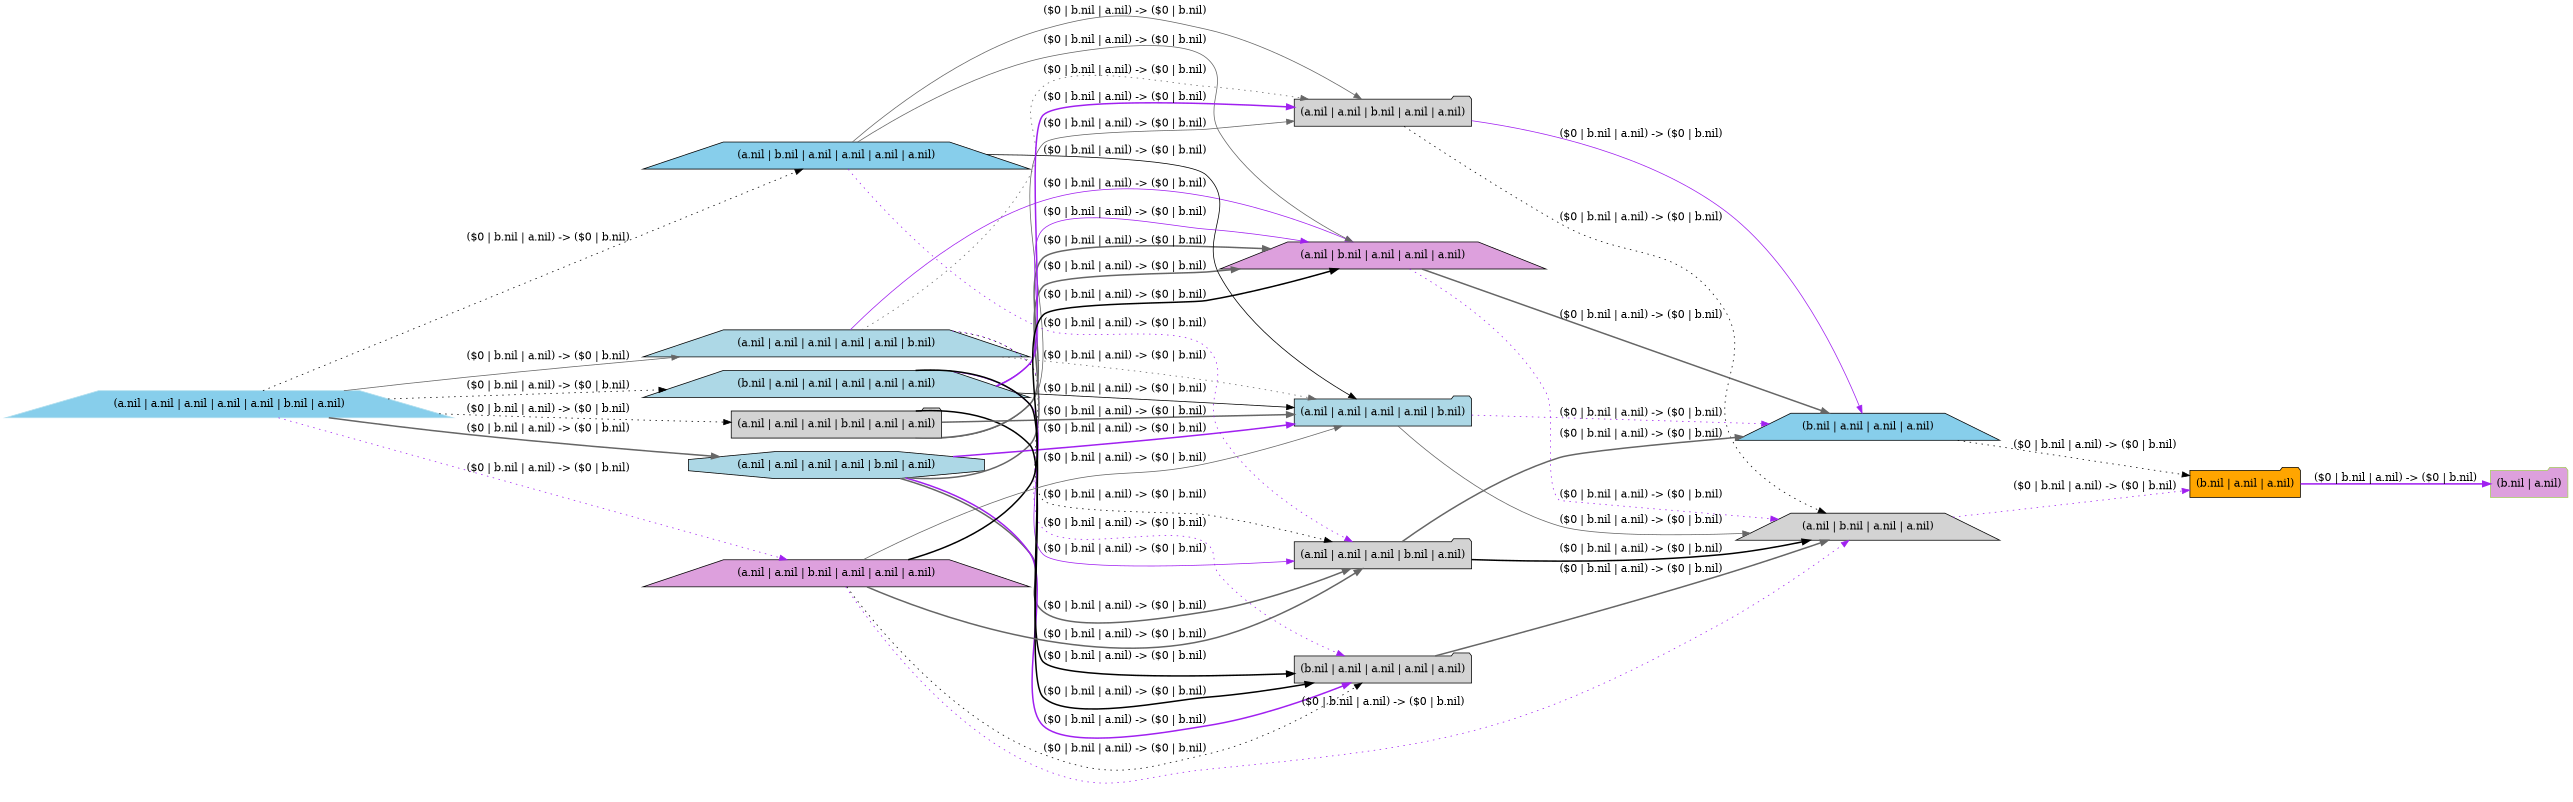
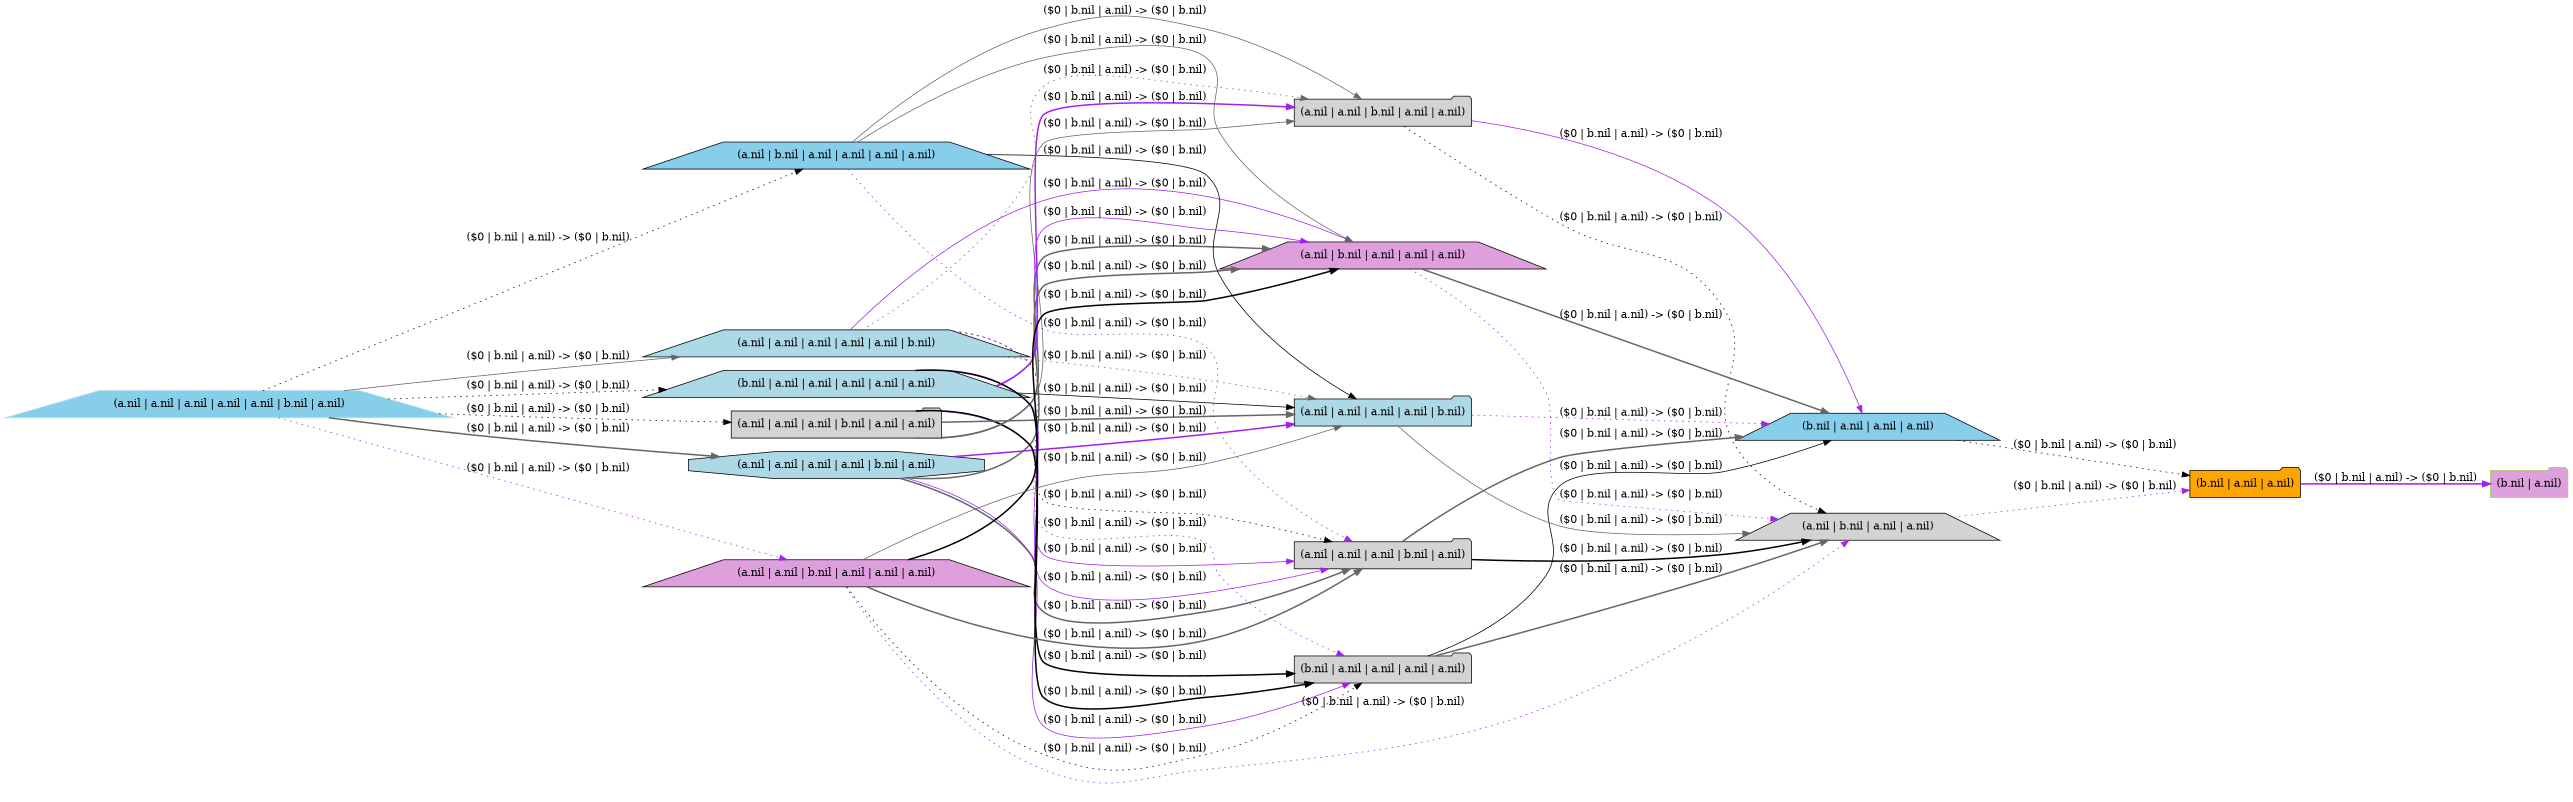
edge "(b.nil | a.nil | a.nil | a.nil | a.nil)" -> "(b.nil | a.nil | a.nil | a.nil)": added, label "($0 | b.nil | a.nil) -> ($0 | b.nil)"
edge "(a.nil | a.nil | a.nil | b.nil | a.nil | a.nil)" -> "(a.nil | a.nil | a.nil | b.nil | a.nil)": added, label "($0 | b.nil | a.nil) -> ($0 | b.nil)"
edge "(a.nil | a.nil | a.nil | a.nil | b.nil | a.nil)" -> "(b.nil | a.nil | a.nil | a.nil | a.nil)": style bold -> solid
